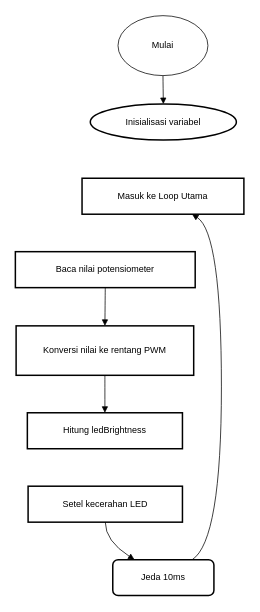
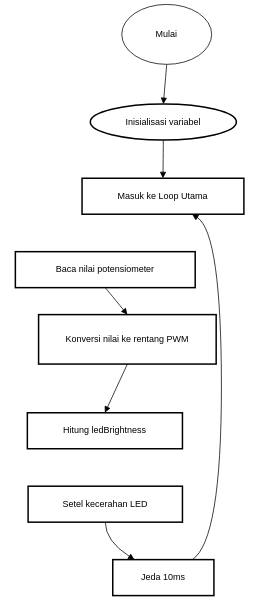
node "Mulai": moved (163, 45) -> (167, 34)
edge "Inisialisasi variabel" -> "Masuk ke Loop Utama": added
node "Konversi nilai ke rentang PWM": moved (105, 351) -> (128, 339)
node "Jeda 10ms": shape rounded rectangle -> rectangle
